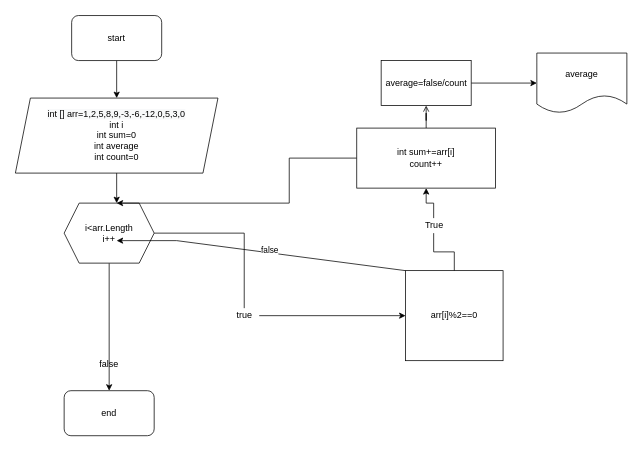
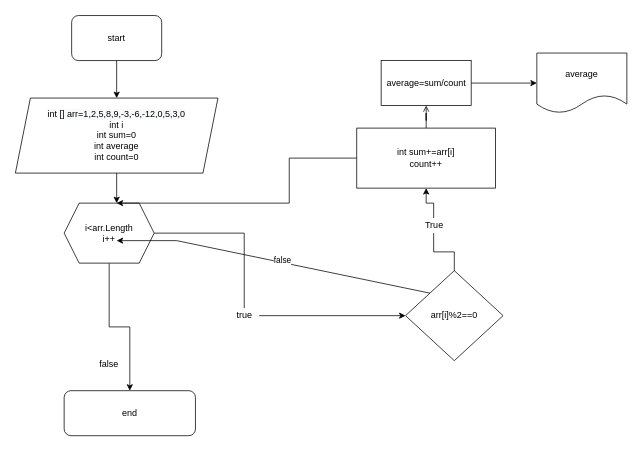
node "average=false/count": label "average=false/count" -> "average=sum/count"
node "arr[i]%2==0": shape rectangle -> diamond
node "end": size 90x45 -> 131x45
